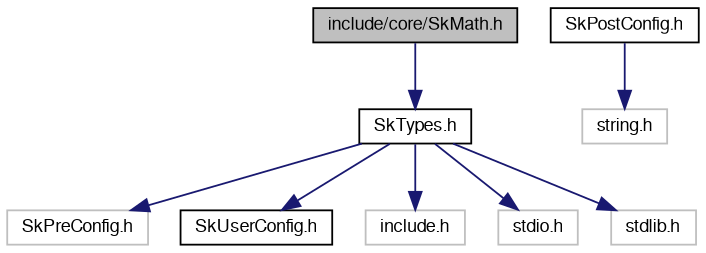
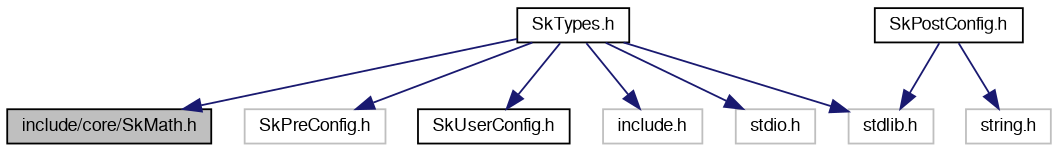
edge "include/core/SkMath.h" -> "SkTypes.h": reversed
edge "SkPostConfig.h" -> "stdlib.h": added
